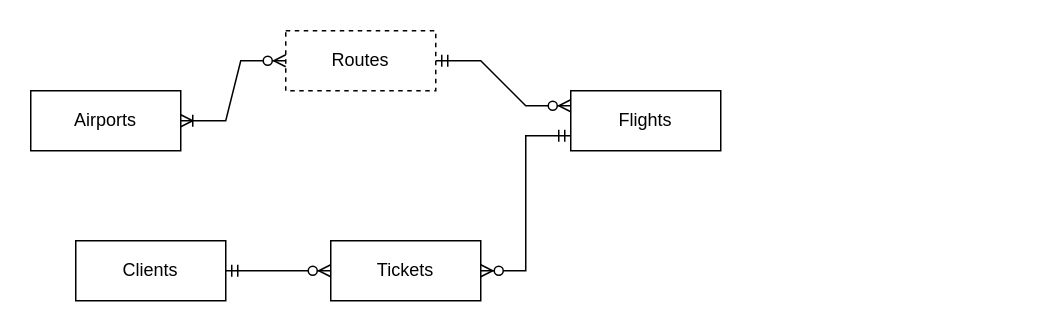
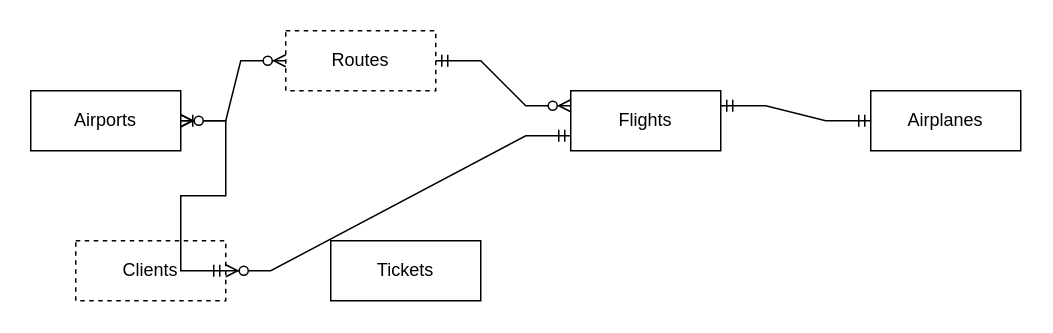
edge "Flights" -- "Airplanes": added
node "Airplanes": added
edge "Flights" -- "Tickets": now "Flights" -- "Clients"
node "Clients": style solid -> dashed
edge "Clients" -- "Tickets": now "Clients" -- "Airports"
